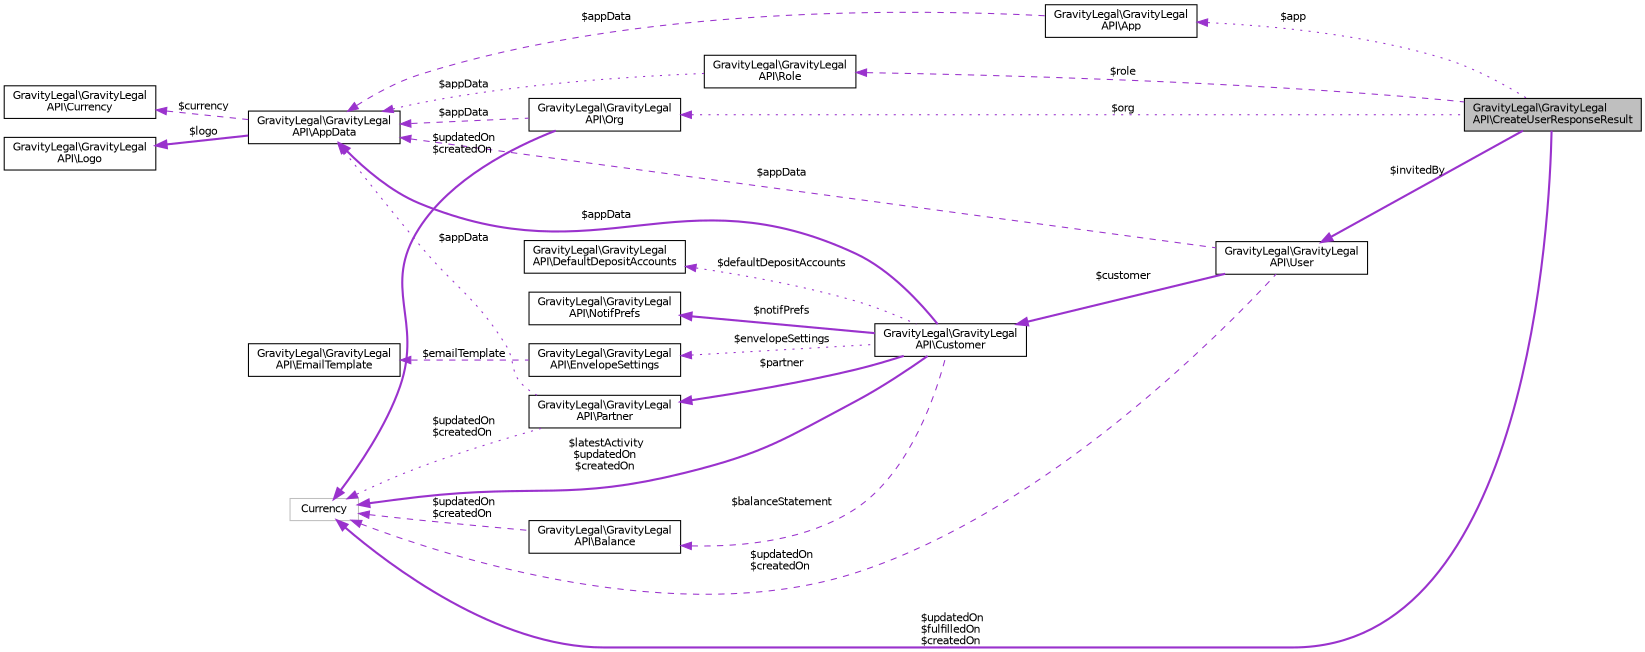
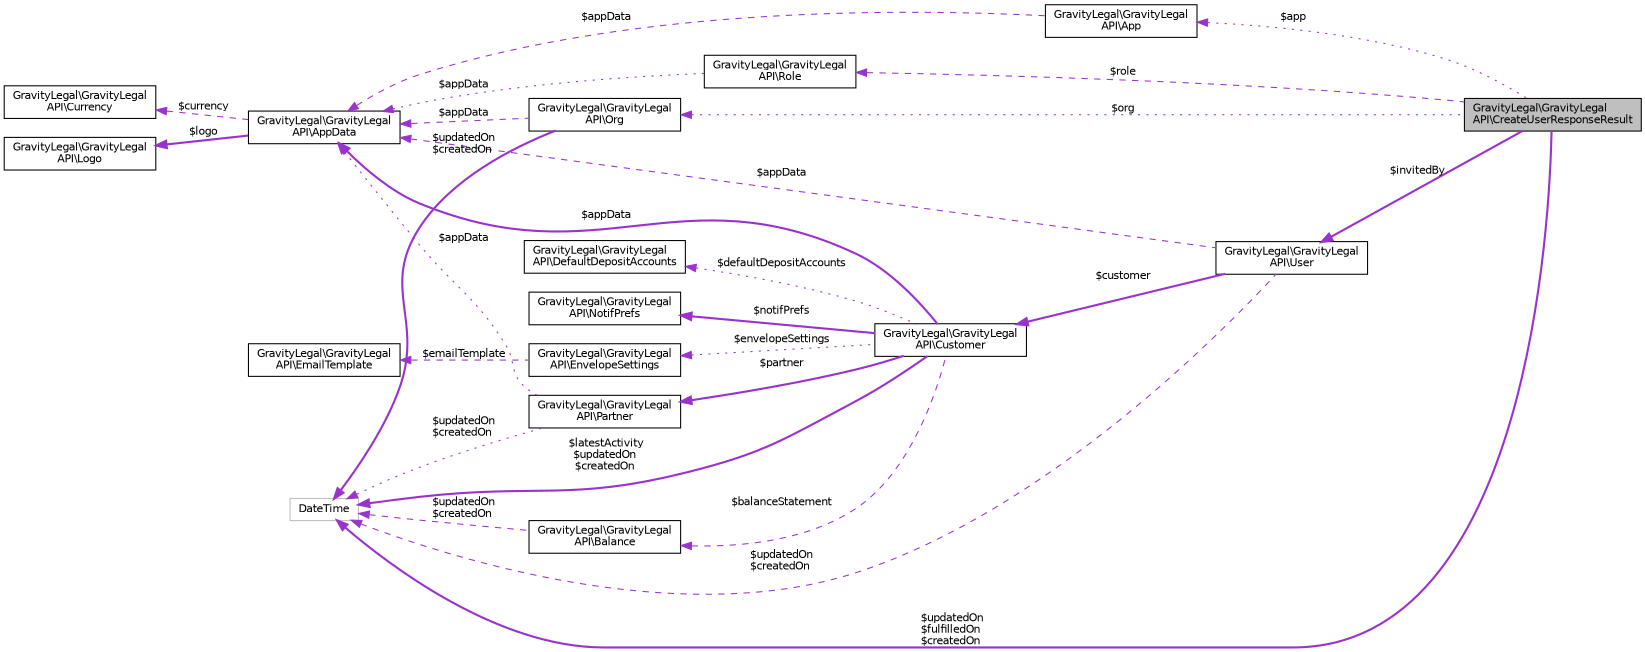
node "Currency": label "Currency" -> "DateTime"
